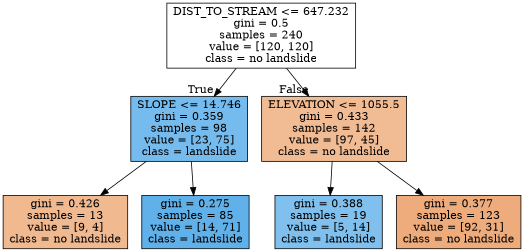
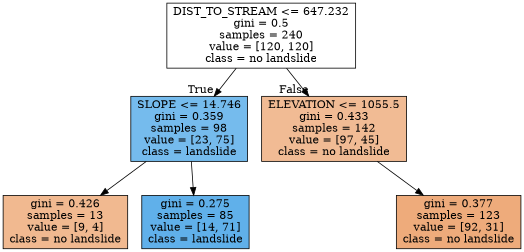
node "gini = 0.388 samples = 19 value = [5, 14] class = landslide": removed
